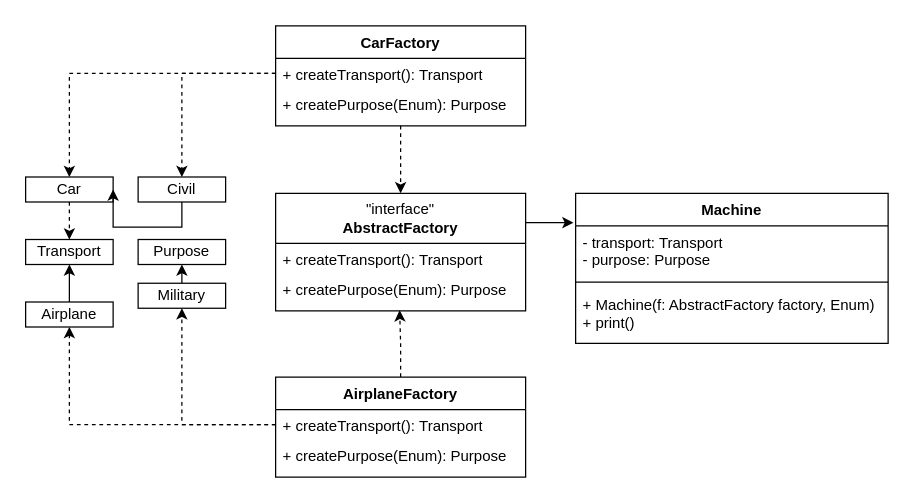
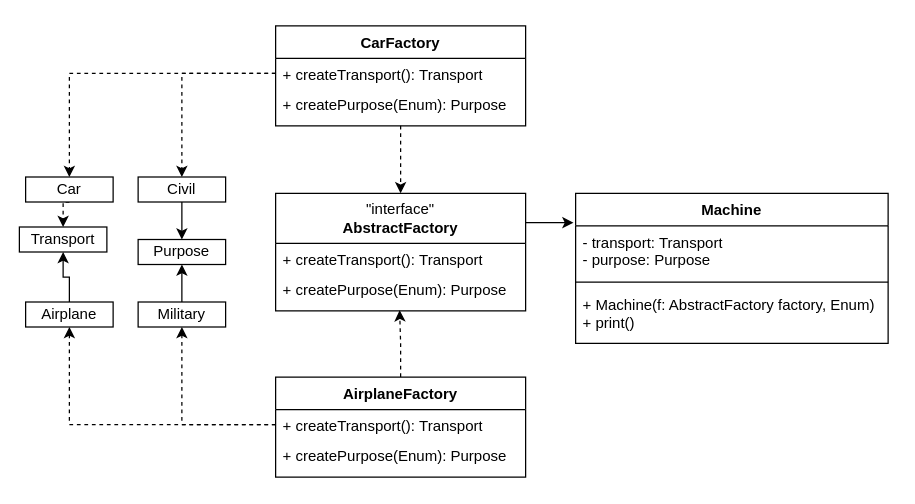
edge "Civil" -> "Car": now "Civil" -> "Purpose"
node "Transport": moved (69, 252) -> (63, 239)
node "Military": moved (182, 296) -> (182, 314)
